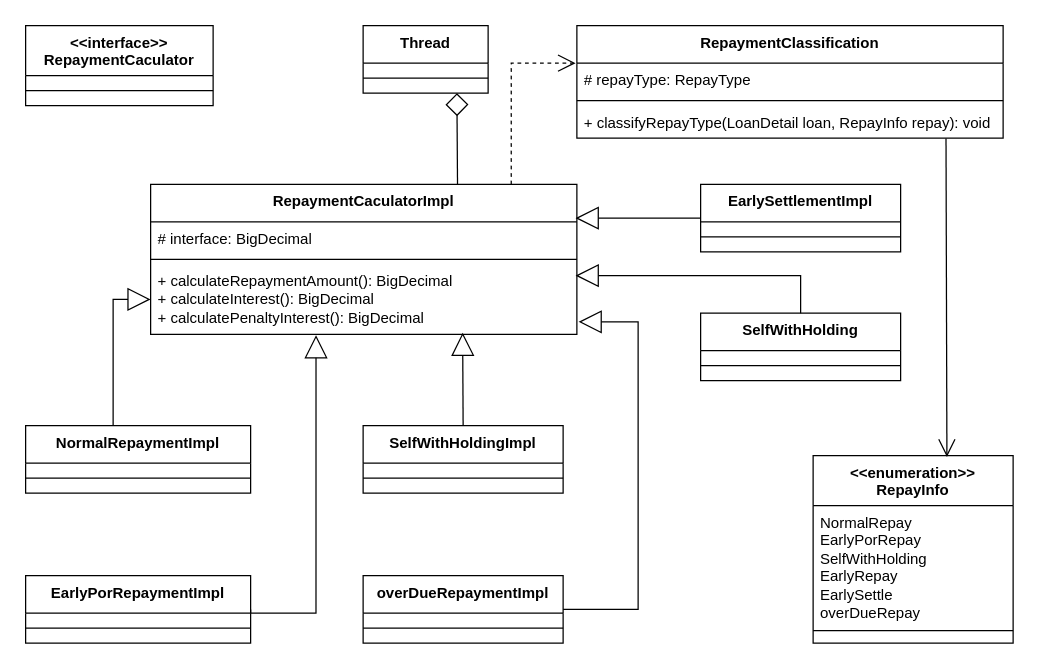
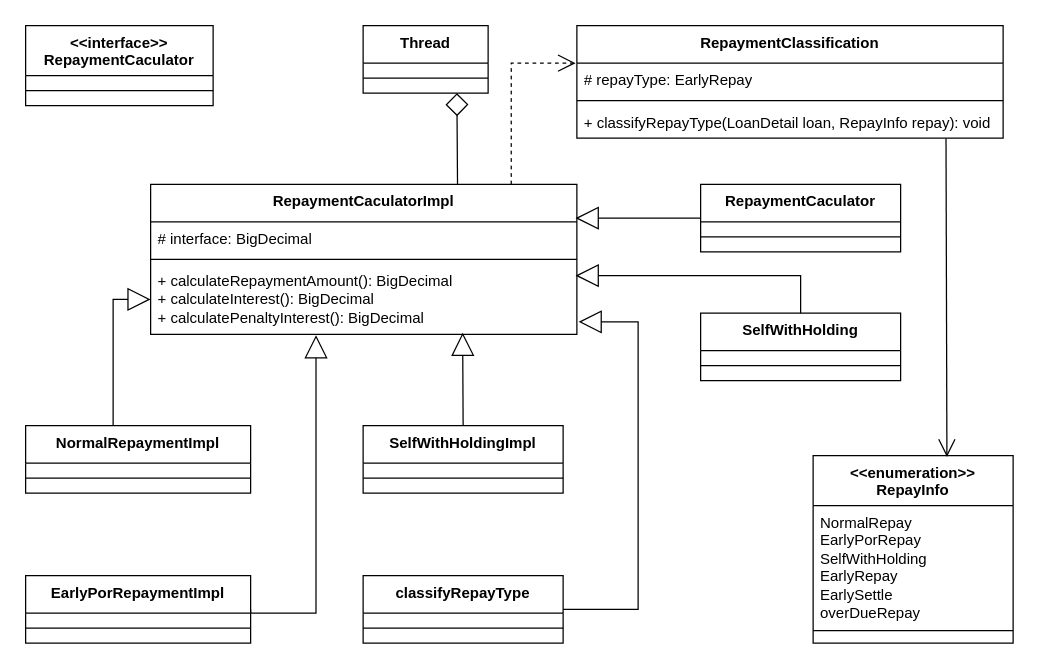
node "# repayType: RepayType": label "# repayType: RepayType" -> "# repayType: EarlyRepay"
node "EarlySettlementImpl": label "EarlySettlementImpl" -> "RepaymentCaculator"
node "overDueRepaymentImpl": label "overDueRepaymentImpl" -> "classifyRepayType"
